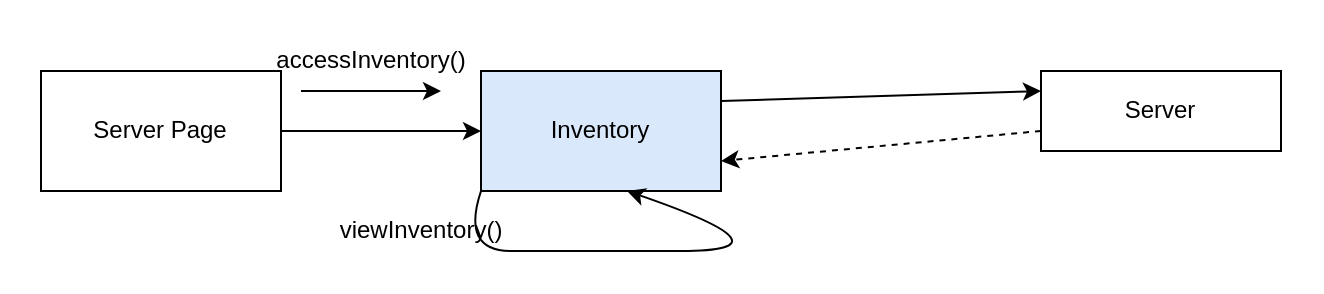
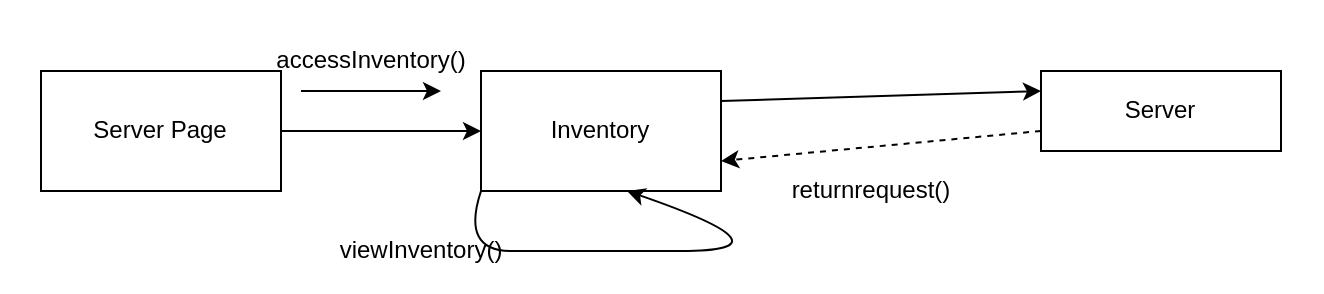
node "Inventory": fillcolor #dae8fc -> #ffffff
node "returnrequest()": added
node "viewInventory()": moved (421, 231) -> (421, 251)
